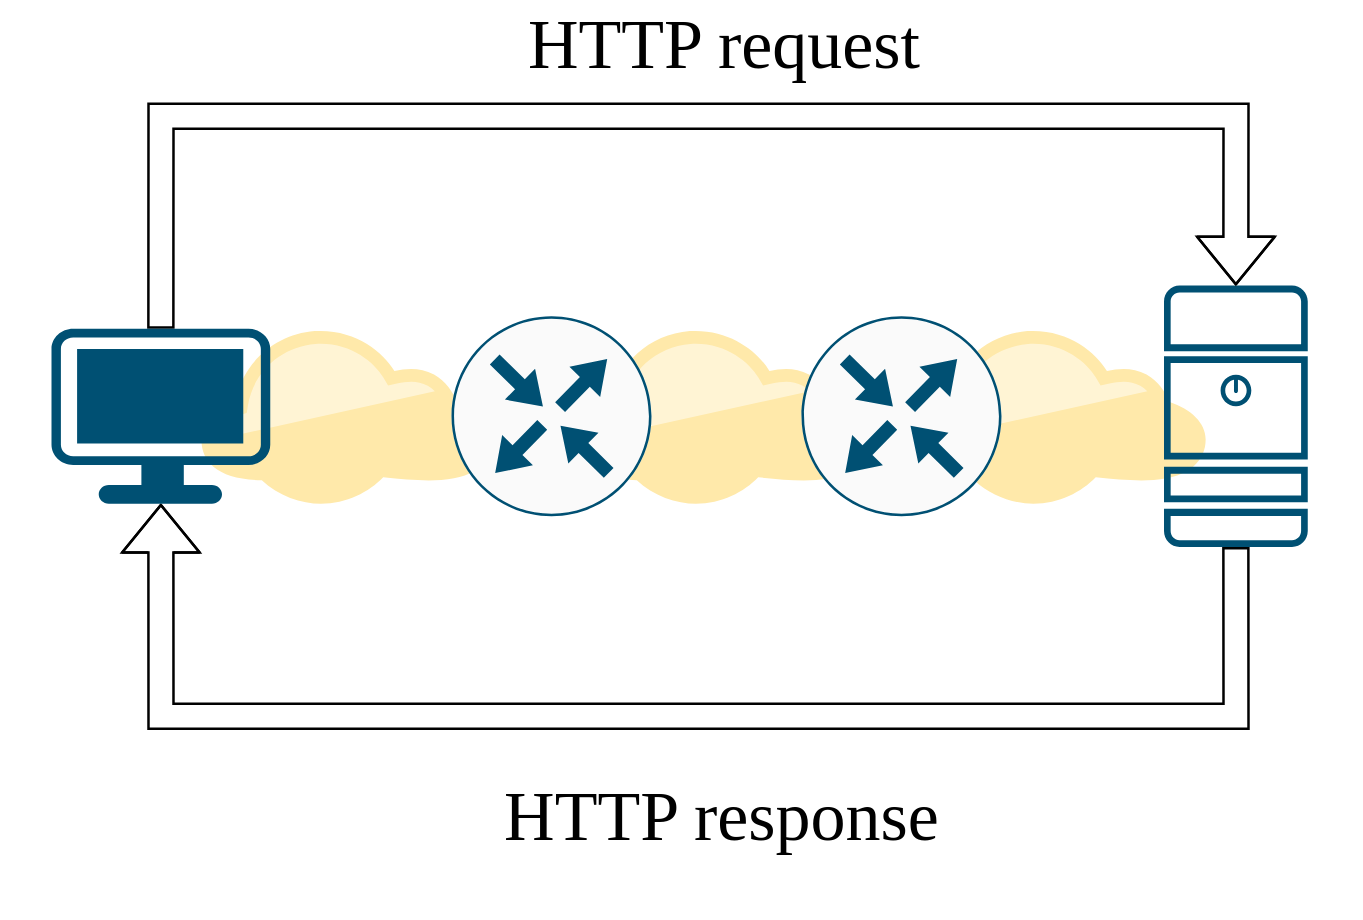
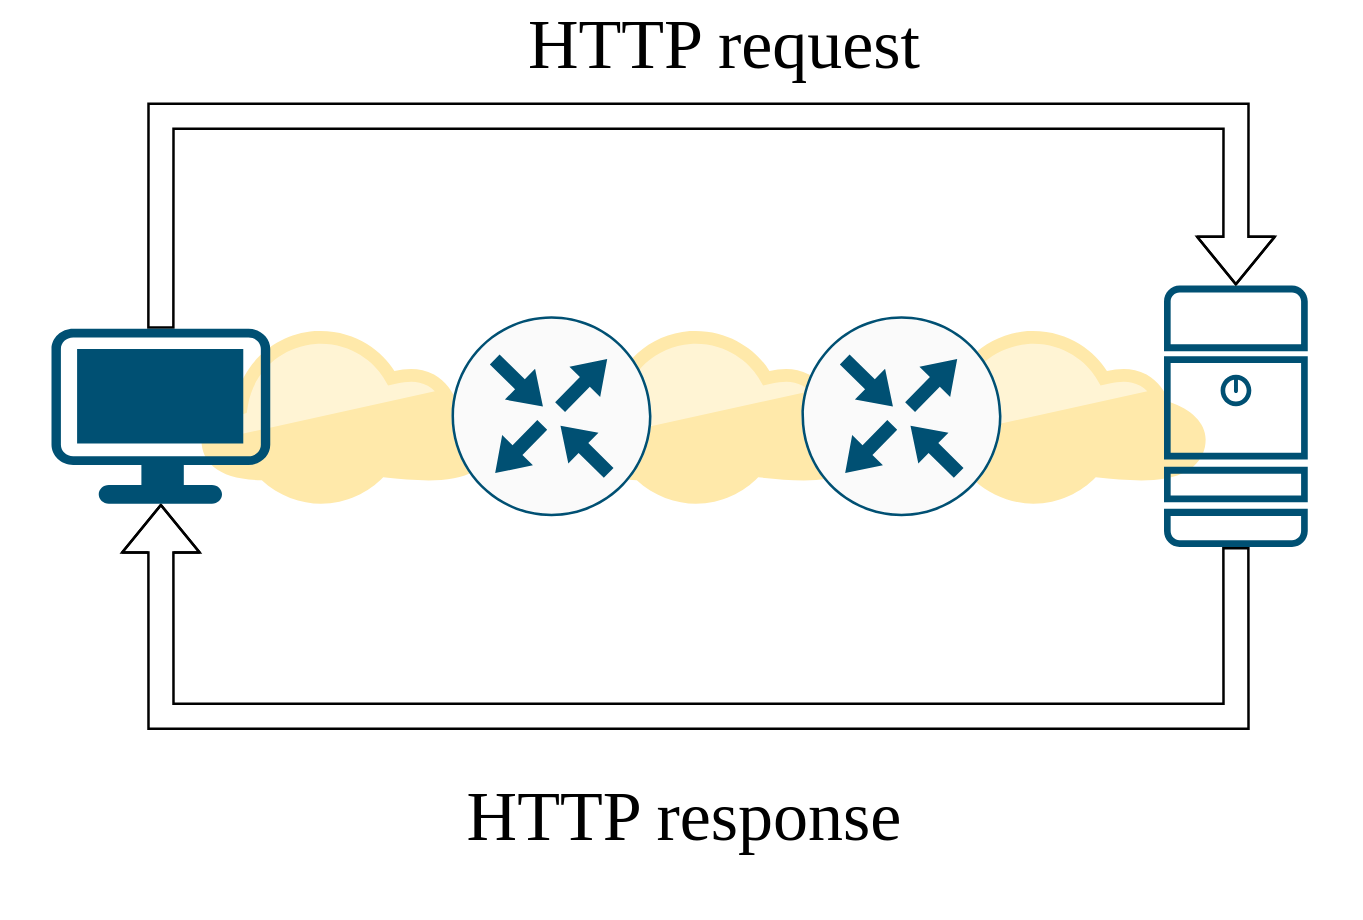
node "HTTP response": moved (722, 816) -> (685, 816)
